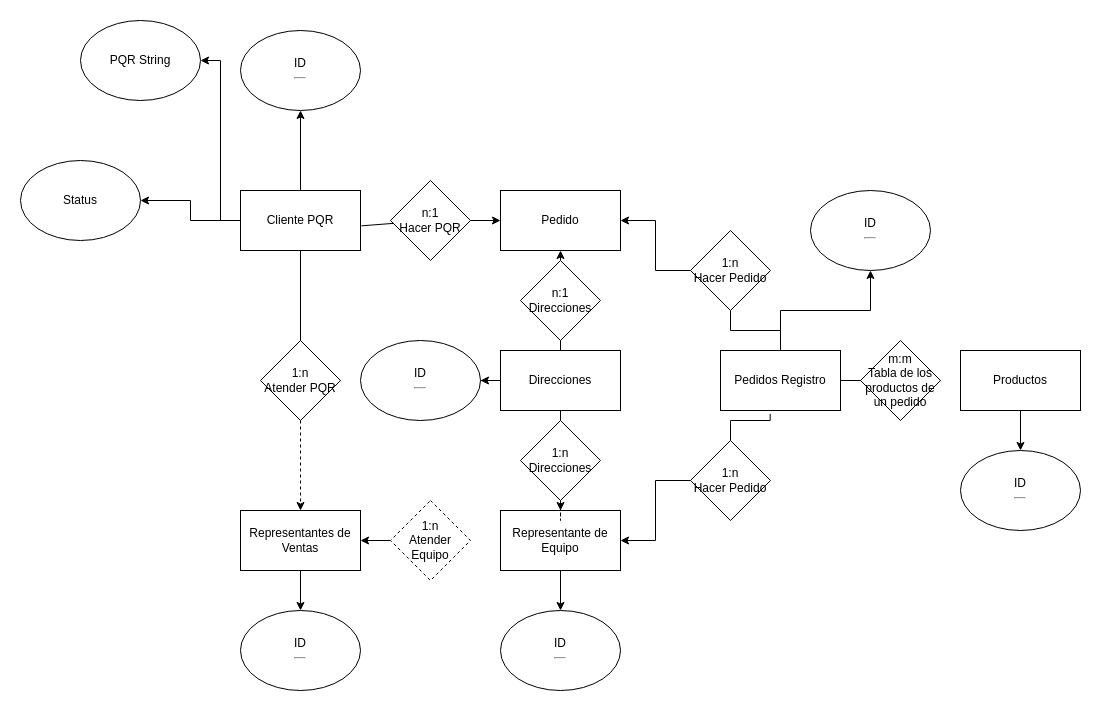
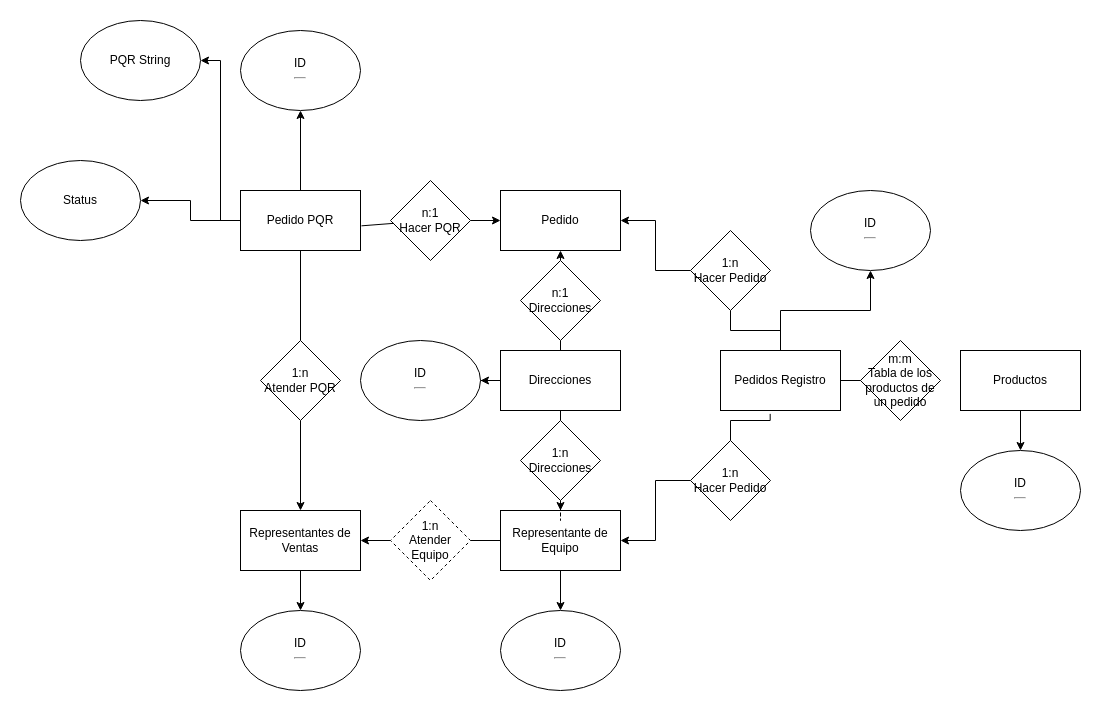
node "Cliente PQR": label "Cliente PQR" -> "Pedido PQR"
edge "1:n Atender PQR" -> "Representantes de Ventas": style dashed -> solid
edge "1:n Atender Equipo" -- "Representante de Equipo": added
